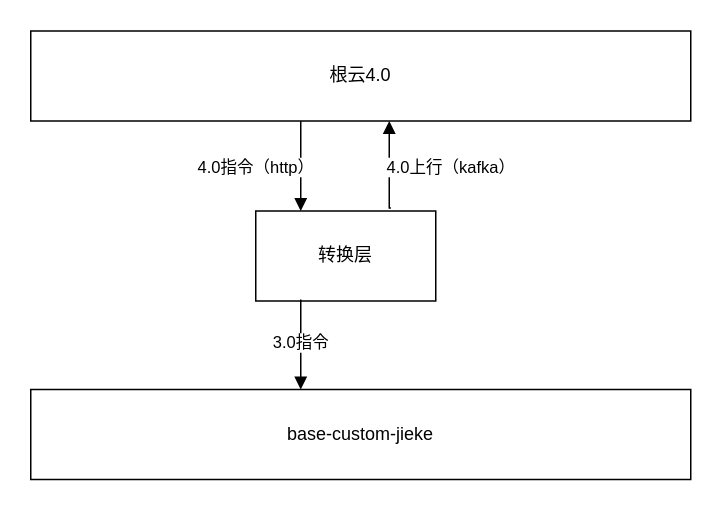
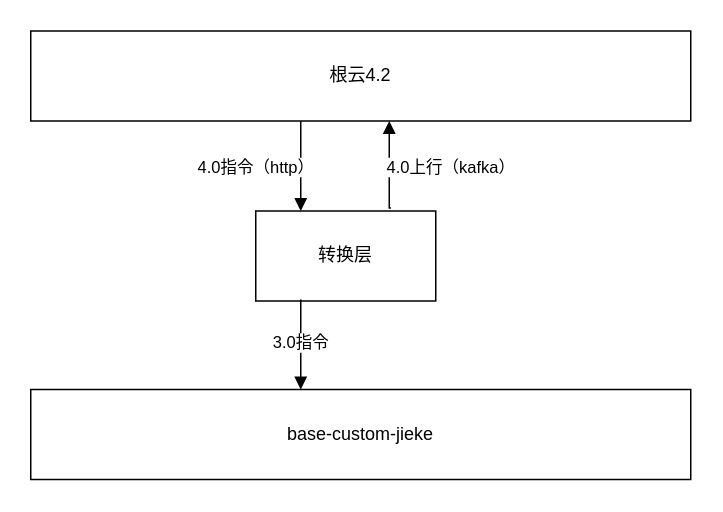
node "根云4.0": label "根云4.0" -> "根云4.2"
